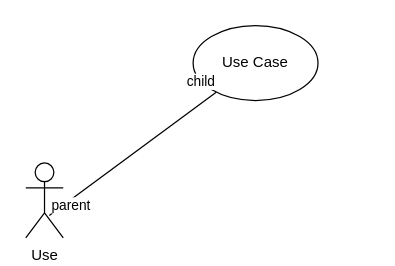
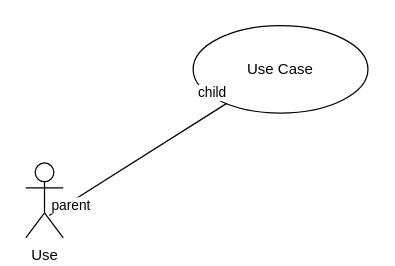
node "Use Case": size 125x75 -> 175x88
